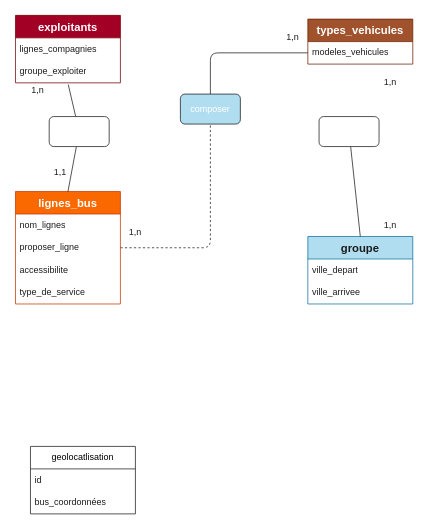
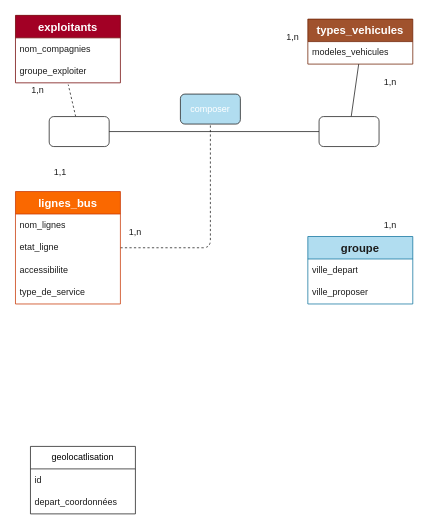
node "lignes_compagnies": label "lignes_compagnies" -> "nom_compagnies"
edge "modeles_vehicules" -- "composer": removed
edge "modeles_vehicules" -- "proposer": added
edge "groupe_exploiter" -- "exploiter": style solid -> dashed
edge "exploiter" -- "lignes_bus": removed
edge "proposer" -- "groupe": now "proposer" -- "exploiter"
node "proposer_ligne": label "proposer_ligne" -> "etat_ligne"
node "ville_arrivee": label "ville_arrivee" -> "ville_proposer"
node "bus_coordonnées": label "bus_coordonnées" -> "depart_coordonnées"
